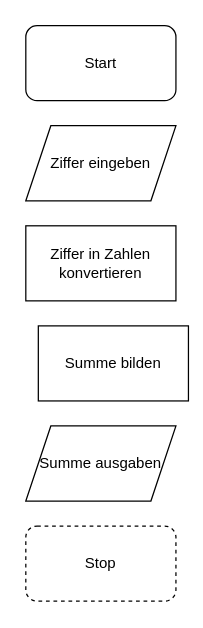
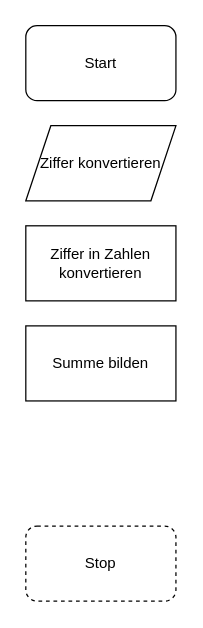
node "Ziffer eingeben": label "Ziffer eingeben" -> "Ziffer konvertieren"
node "Summe bilden": moved (113, 363) -> (101, 363)
node "Summe ausgaben": removed
